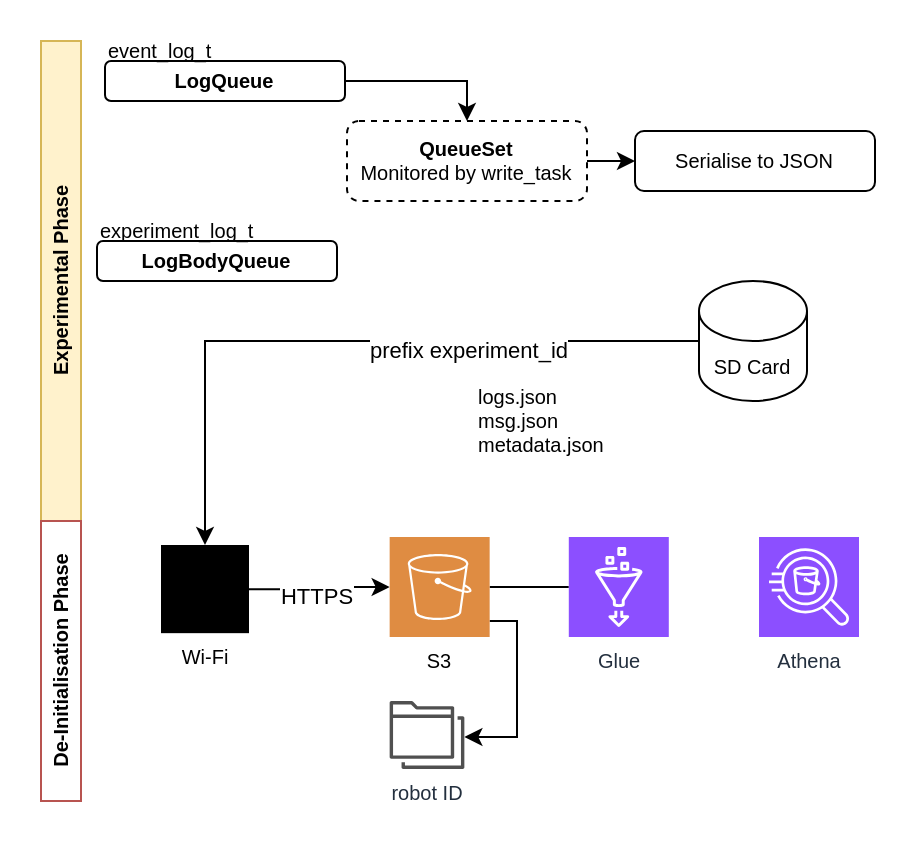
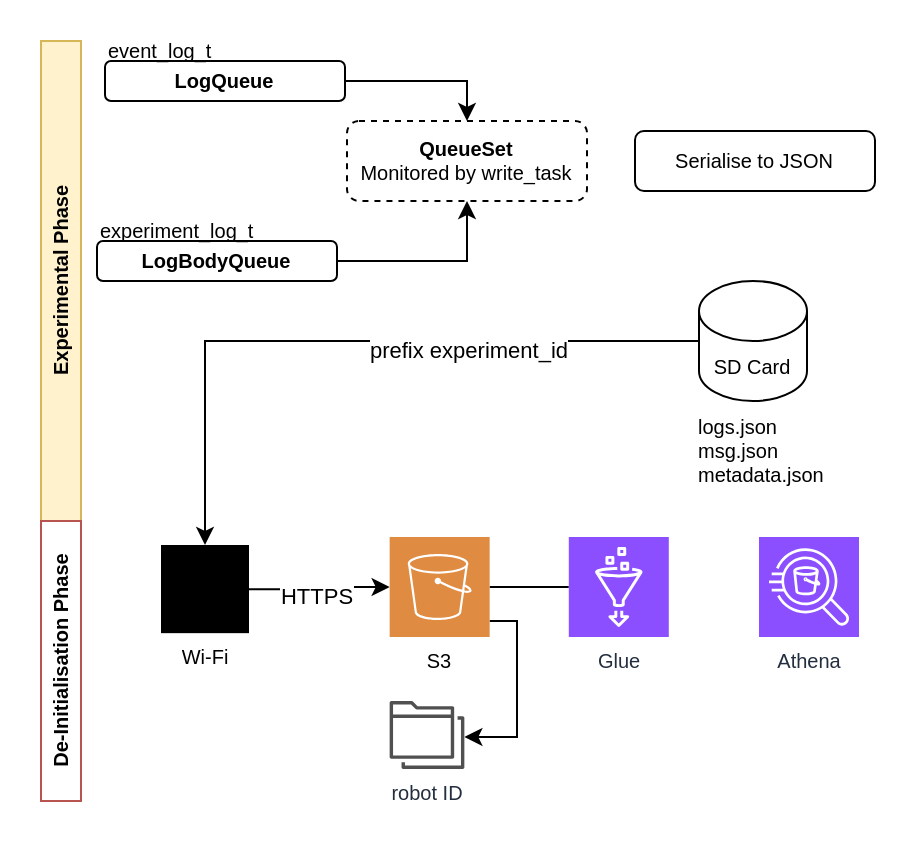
edge "QueueSet Monitored by write_task" -> "Serialise to JSON": removed
edge "LogBodyQueue" -> "QueueSet Monitored by write_task": added
node "logs.json msg.json metadata.json": moved (545, 421) -> (765, 451)
